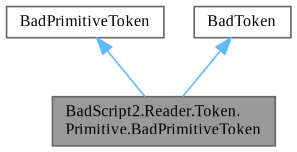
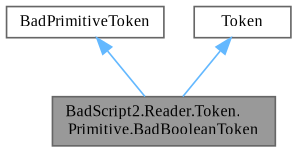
node "BadToken": label "BadToken" -> "Token"
node "BadScript2.Reader.Token. Primitive.BadPrimitiveToken": label "BadScript2.Reader.Token. Primitive.BadPrimitiveToken" -> "BadScript2.Reader.Token. Primitive.BadBooleanToken"
